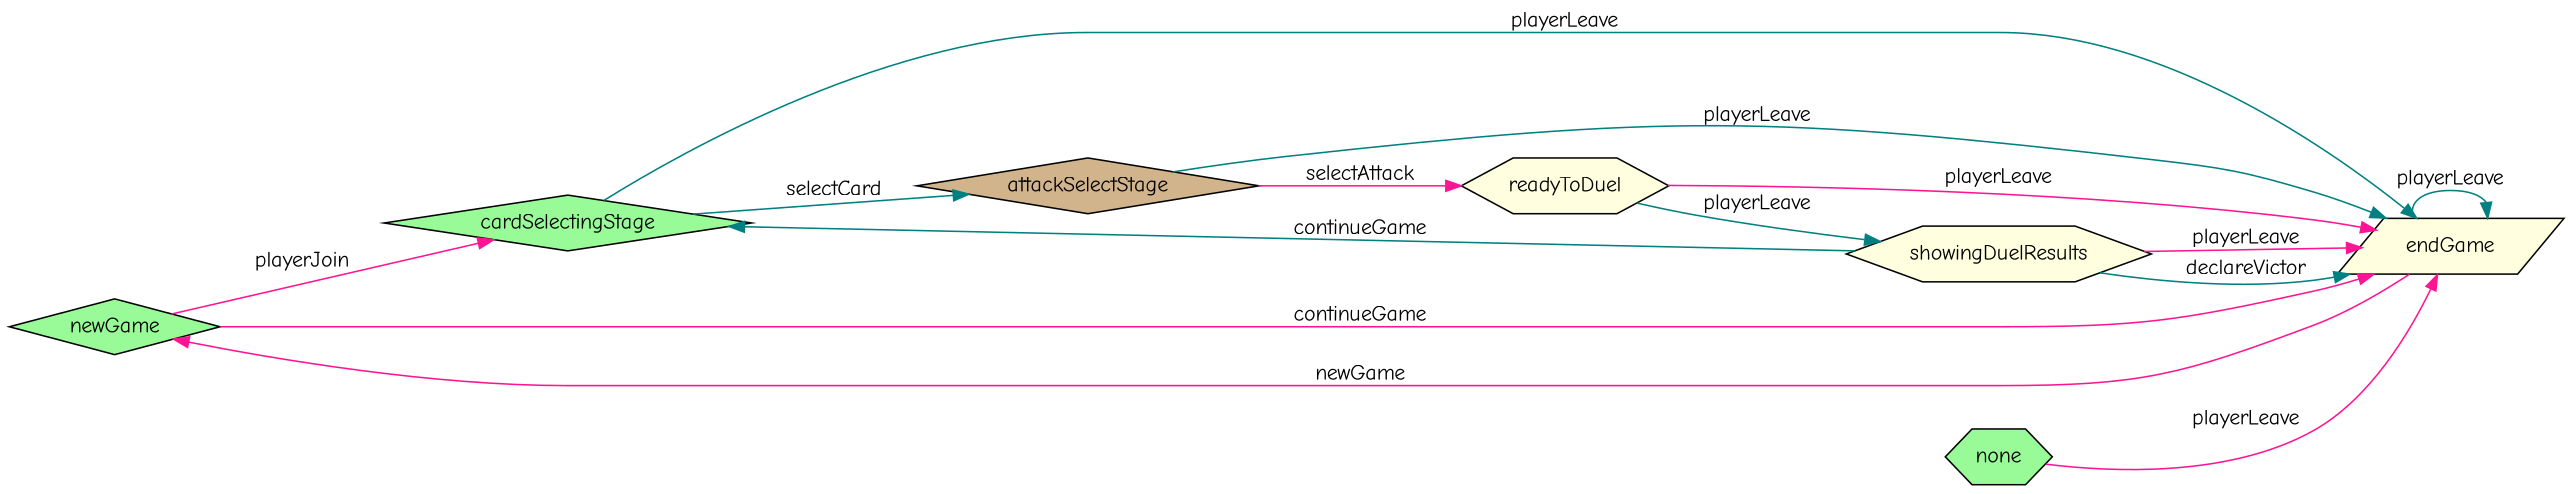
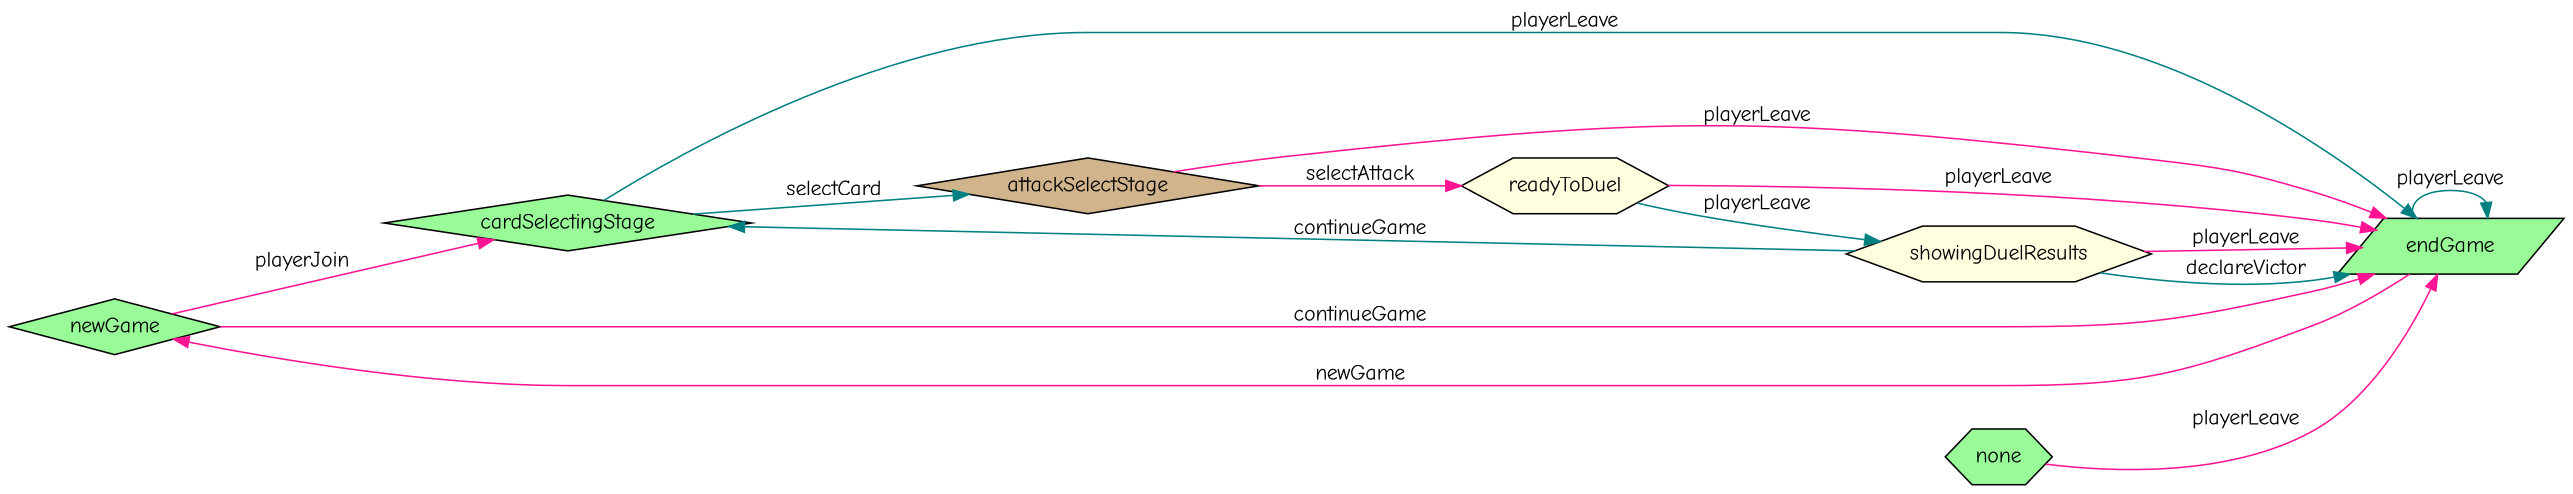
edge "attackSelectStage" -> "endGame": color teal -> deeppink
node "endGame": fillcolor lightyellow -> palegreen
